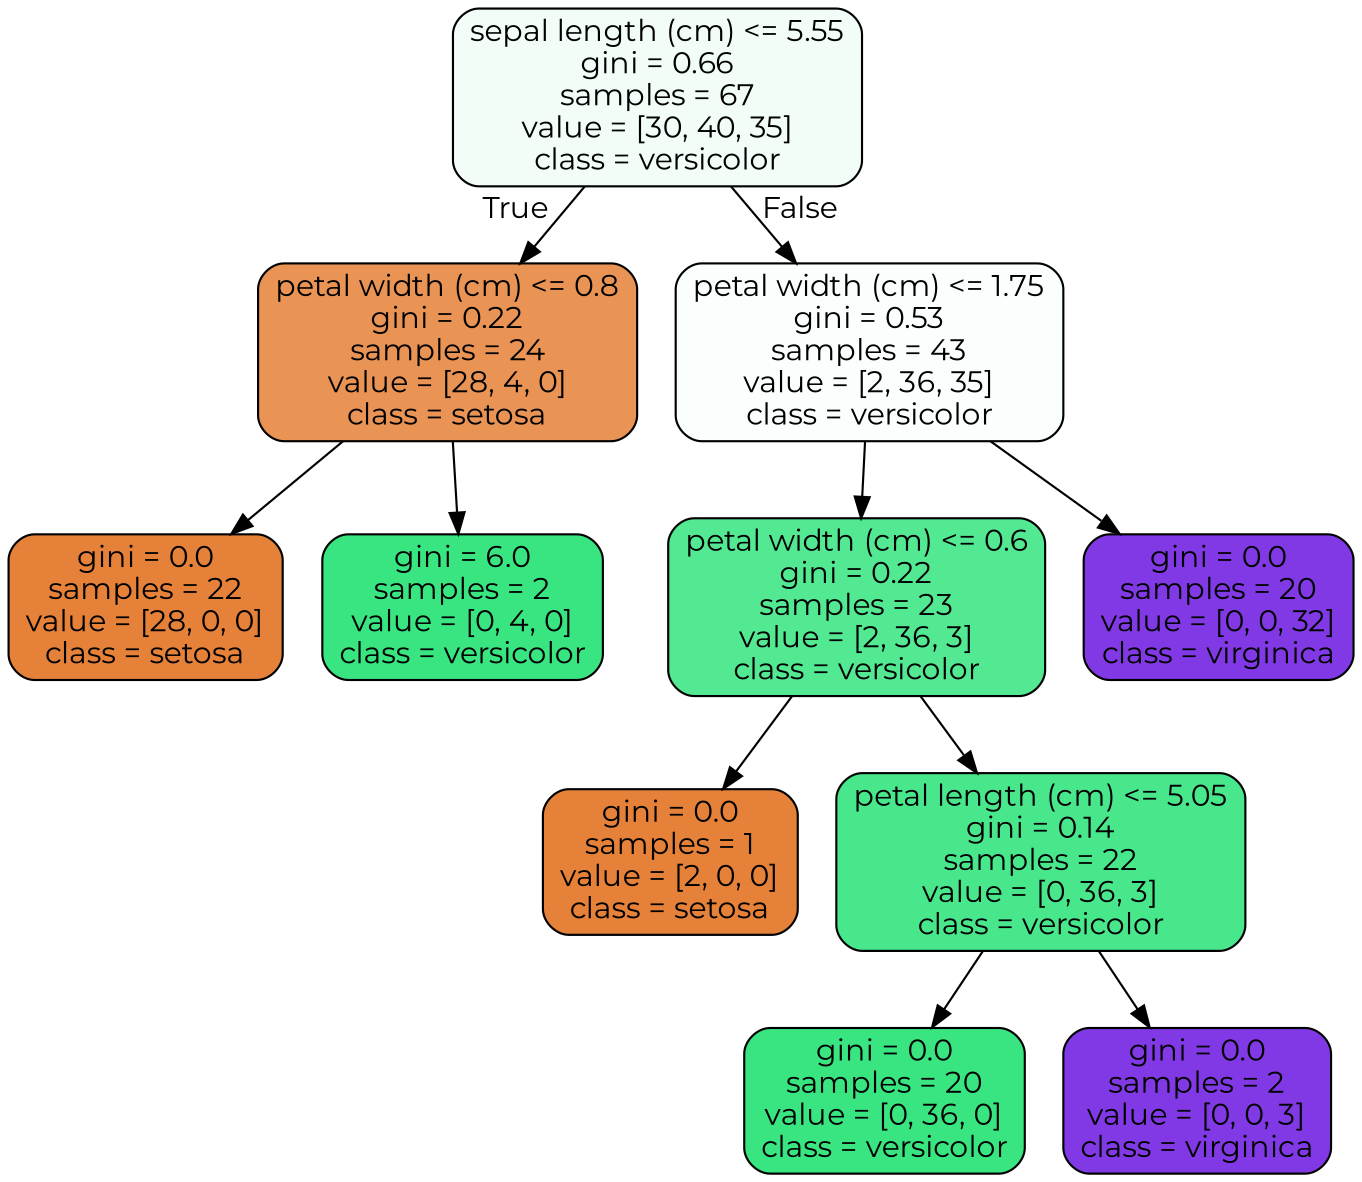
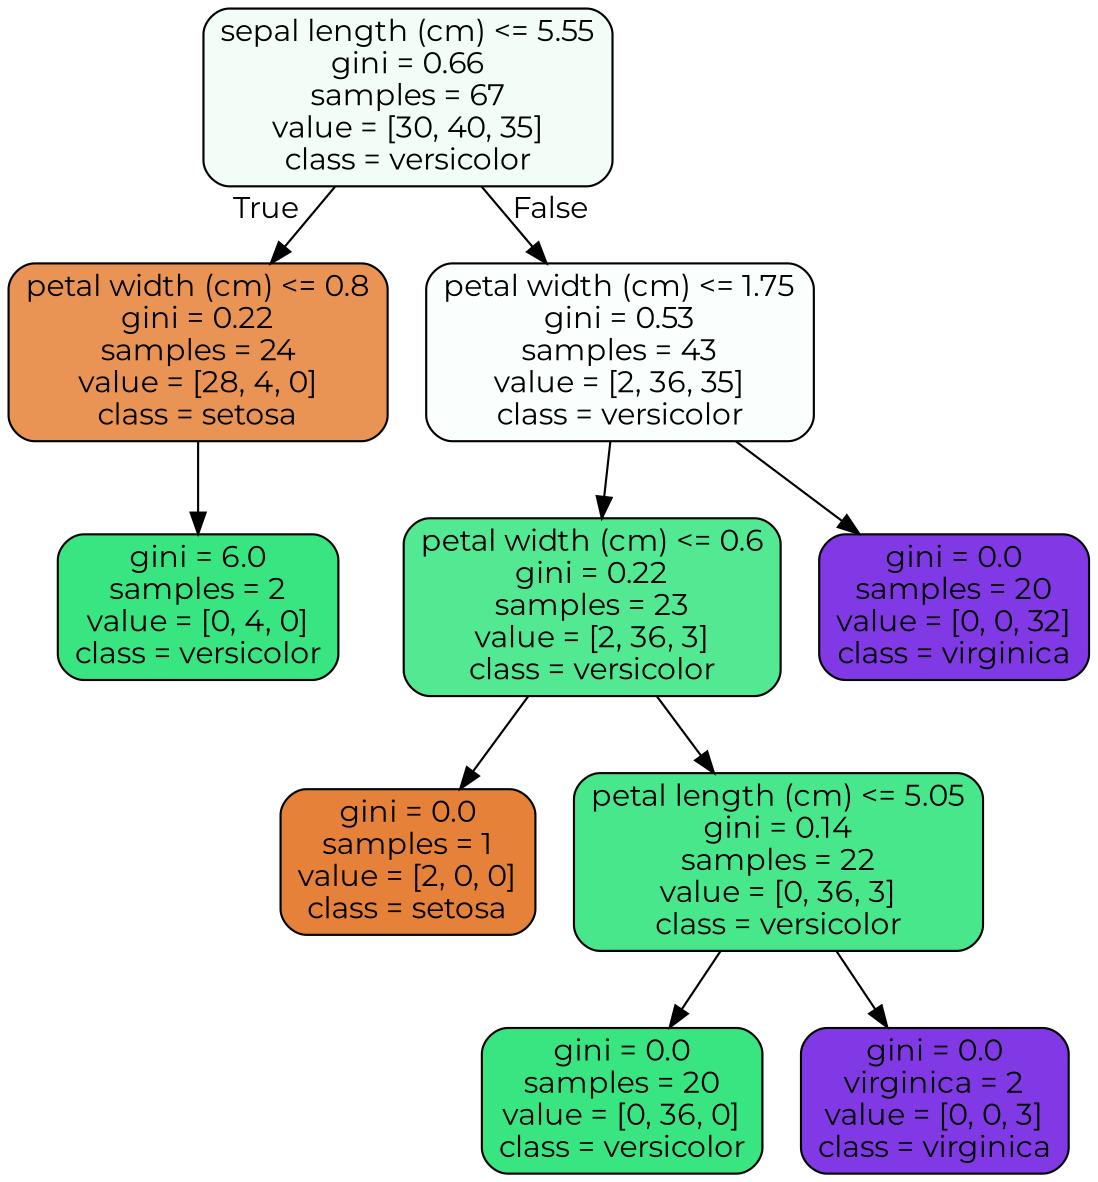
node "gini = 0.0 samples = 22 value = [28, 0, 0] class = setosa": removed
node "gini = 0.0 samples = 2 value = [0, 0, 3] class = virginica": label "gini = 0.0 samples = 2 value = [0, 0, 3] class = virginica" -> "gini = 0.0 virginica = 2 value = [0, 0, 3] class = virginica"
